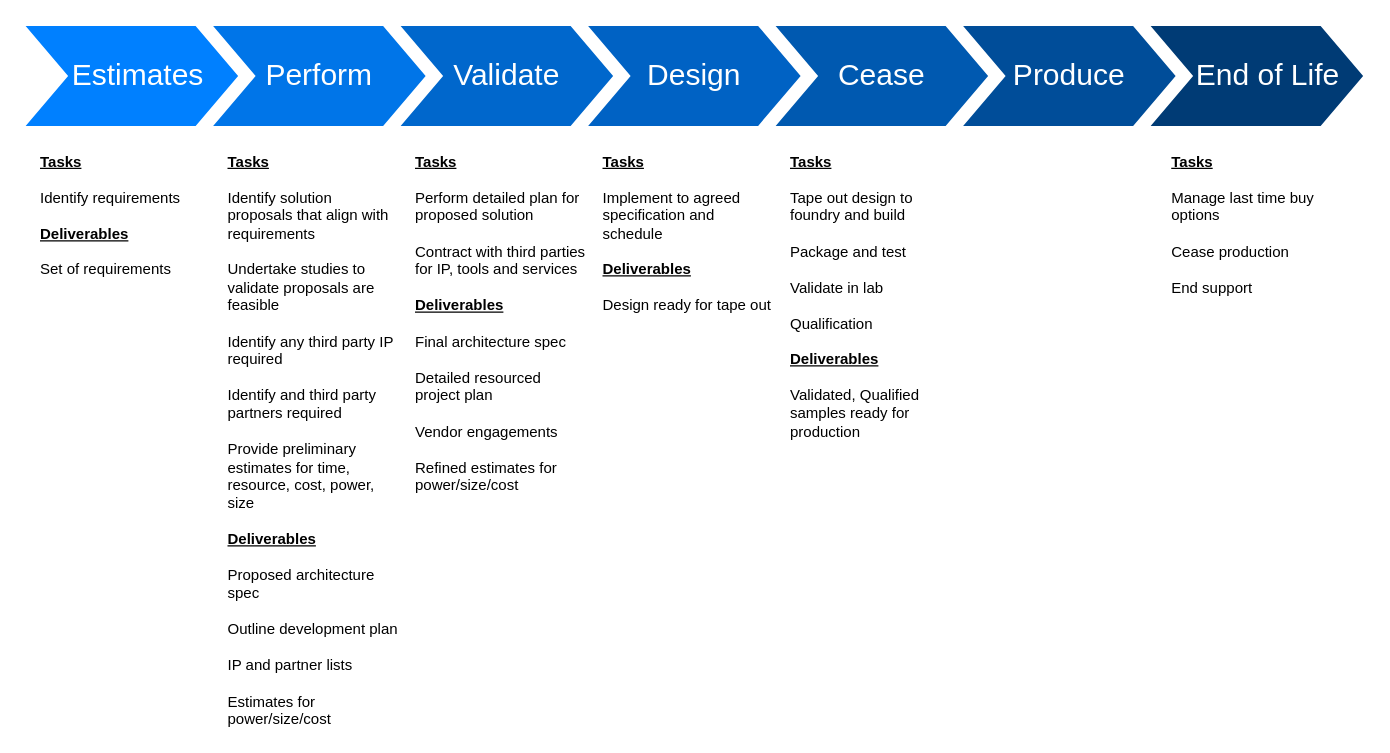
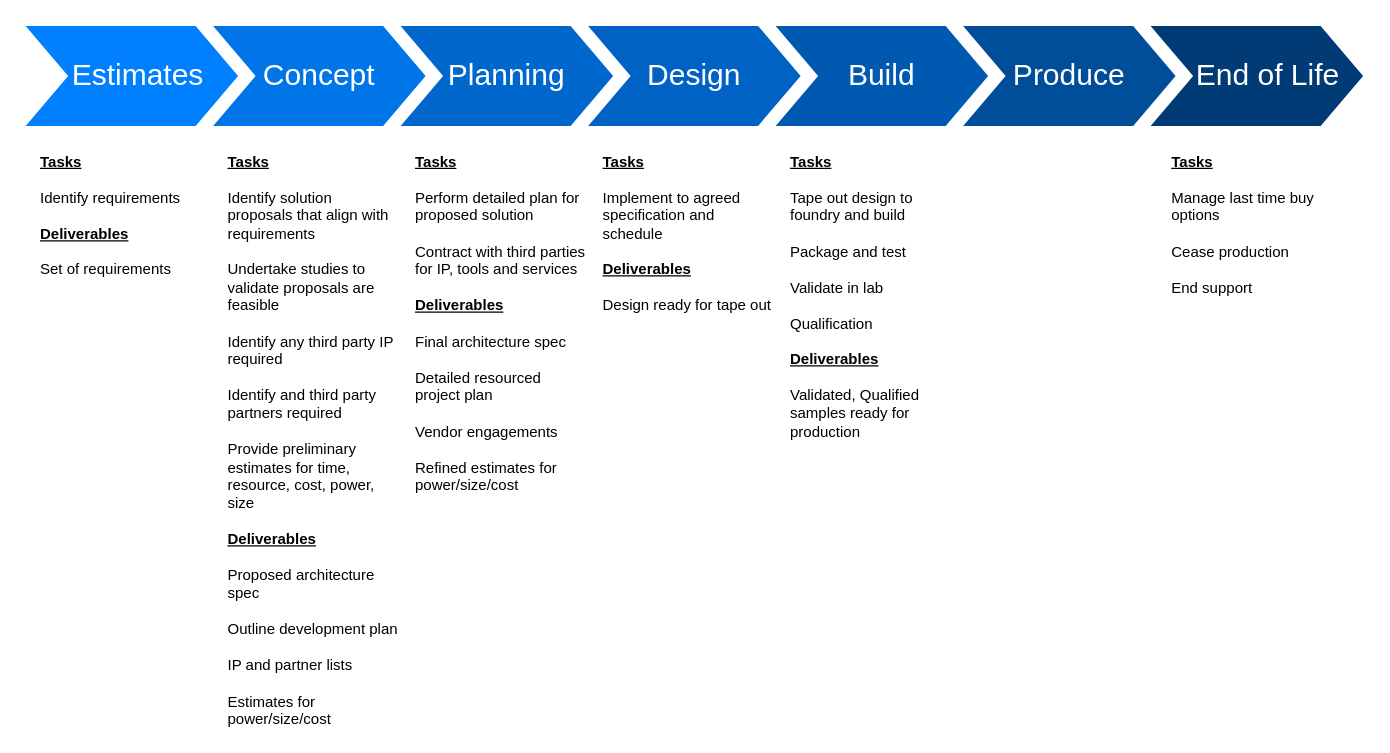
node "Perform": label "Perform" -> "Concept"
node "Validate": label "Validate" -> "Planning"
node "Cease": label "Cease" -> "Build"
